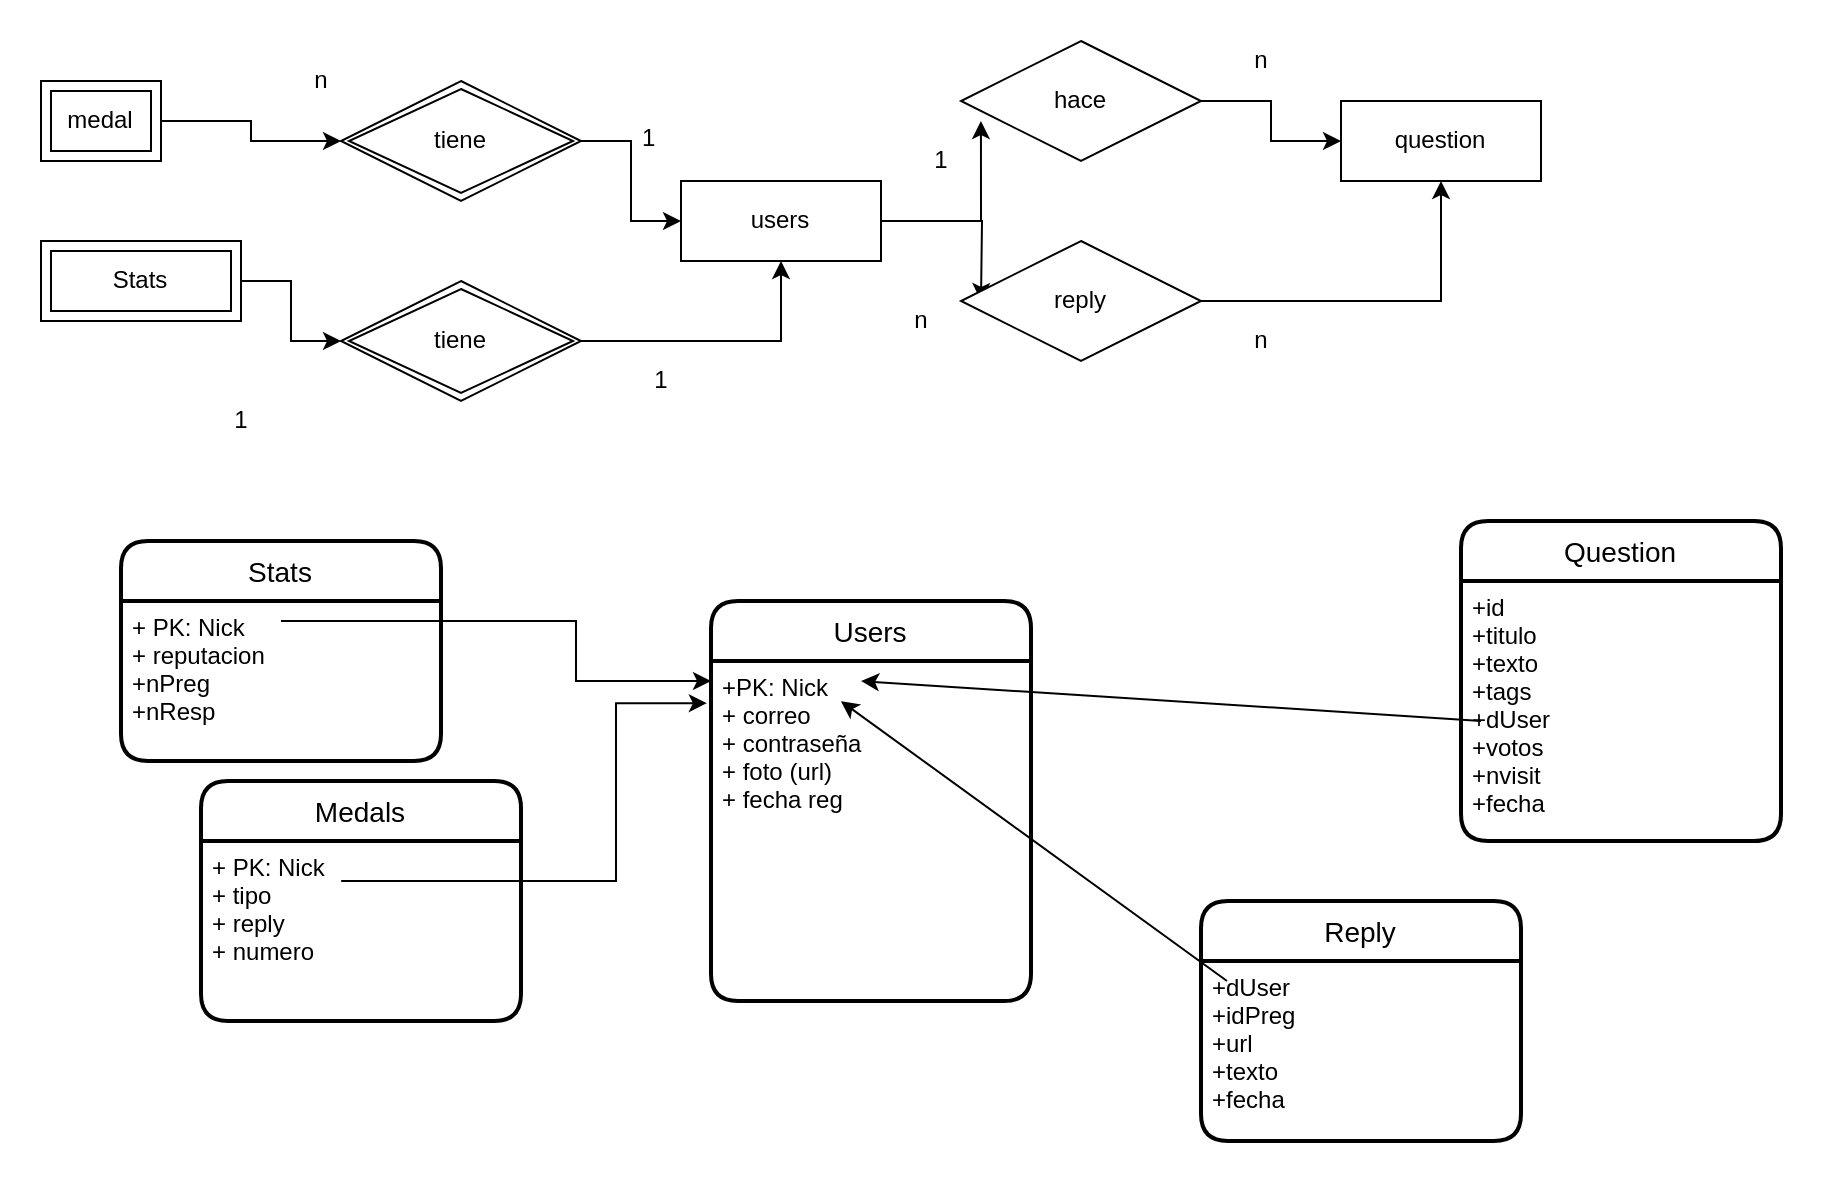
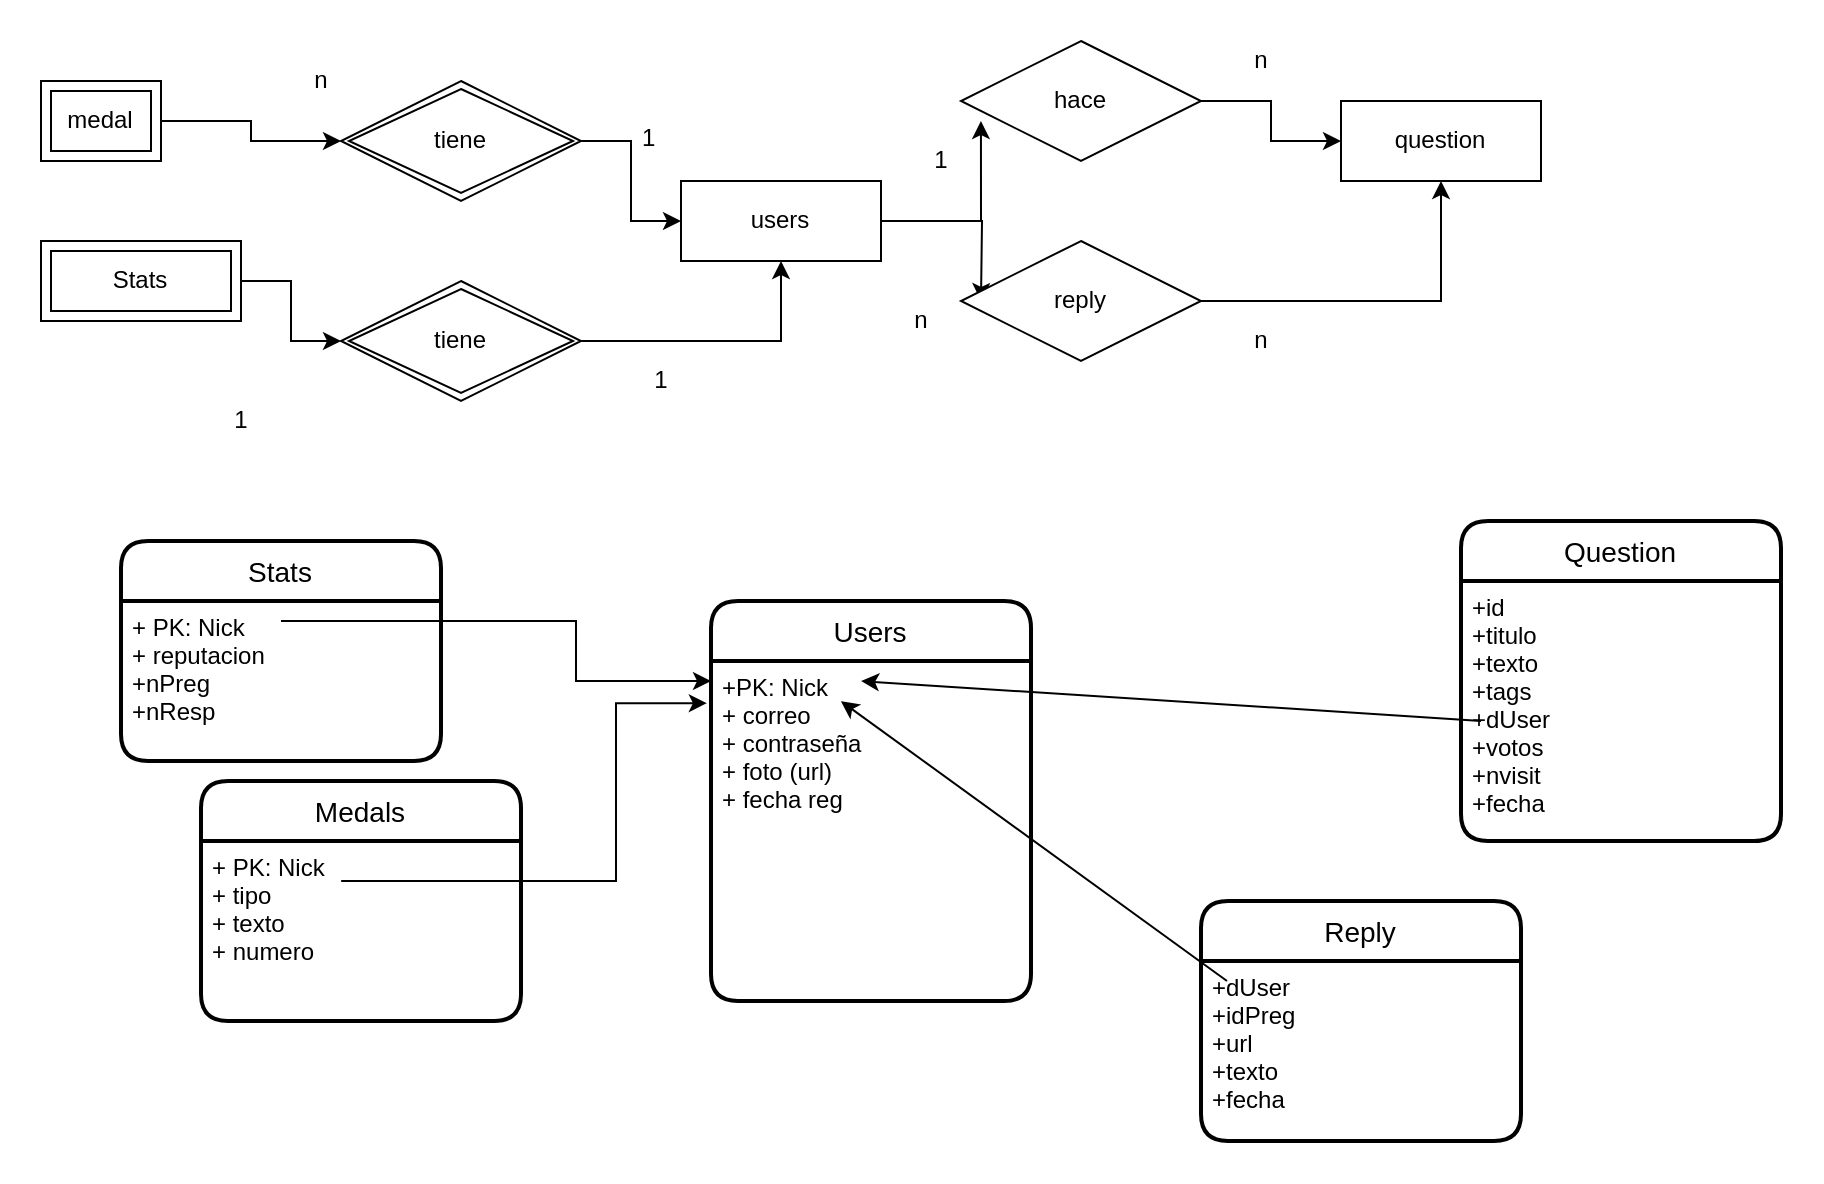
node "+ PK: Nick + tipo + reply + numero": label "+ PK: Nick + tipo + reply + numero" -> "+ PK: Nick + tipo + texto + numero"
